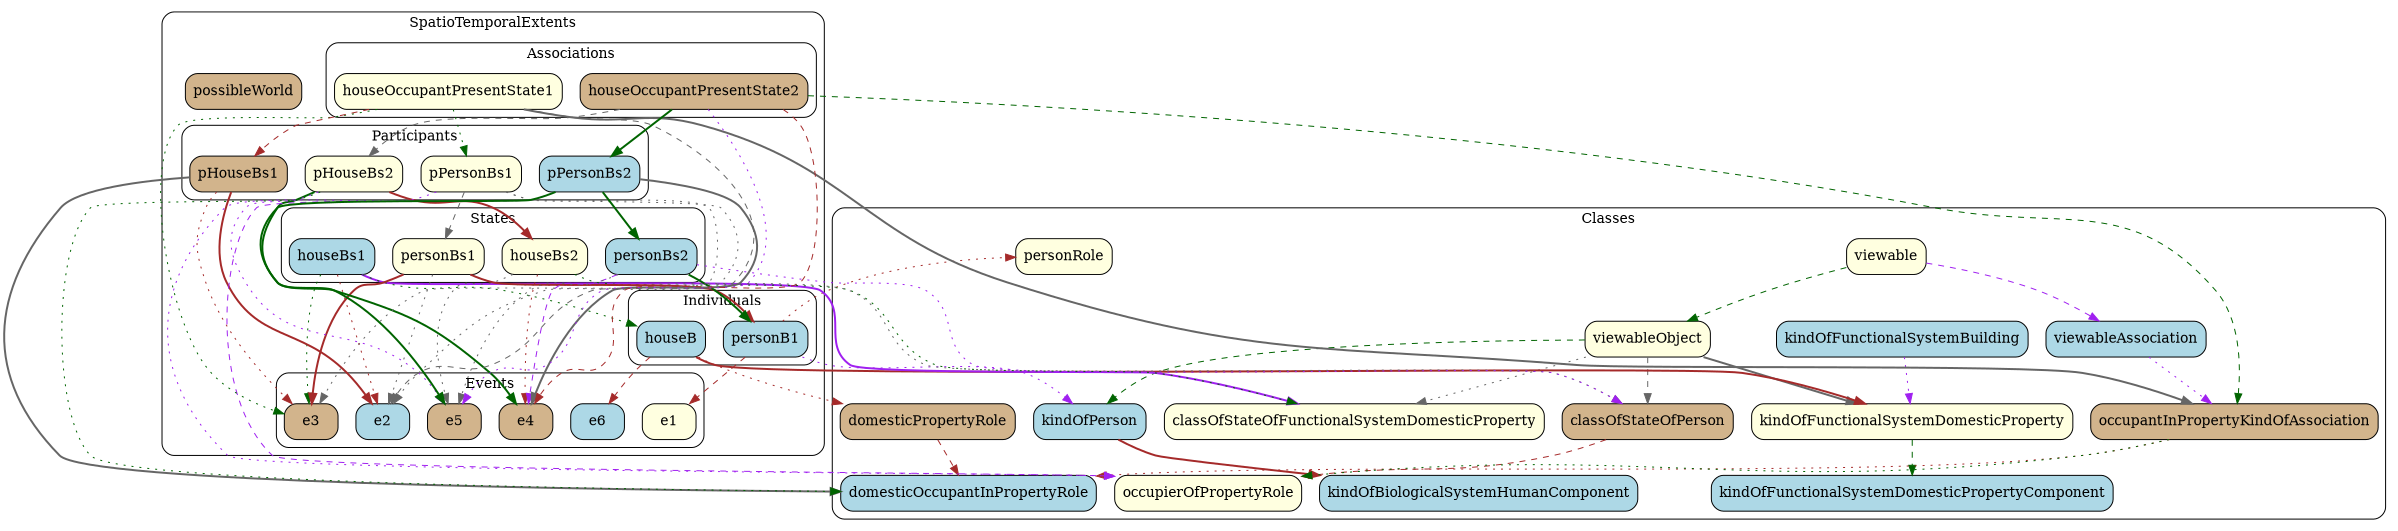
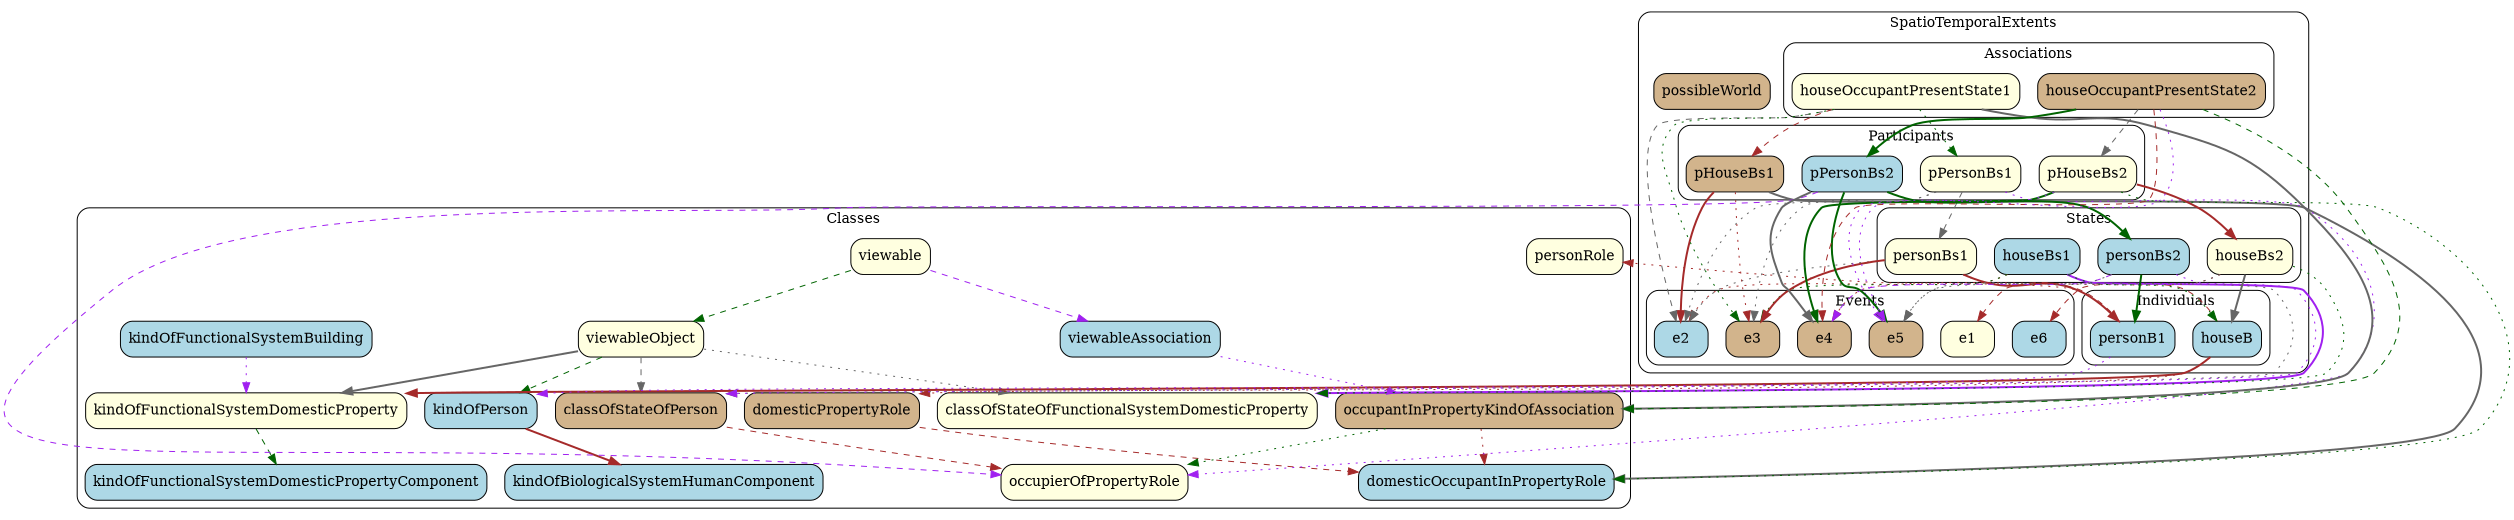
edge "houseBs2" -> "houseB": added
